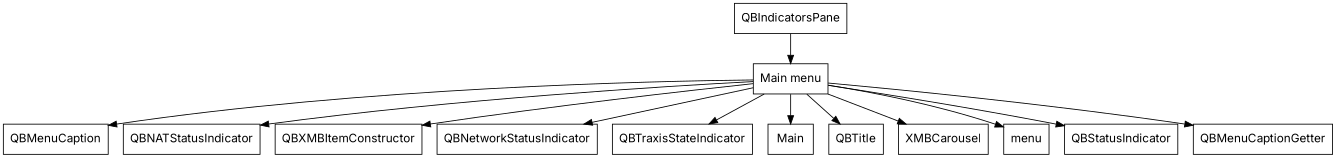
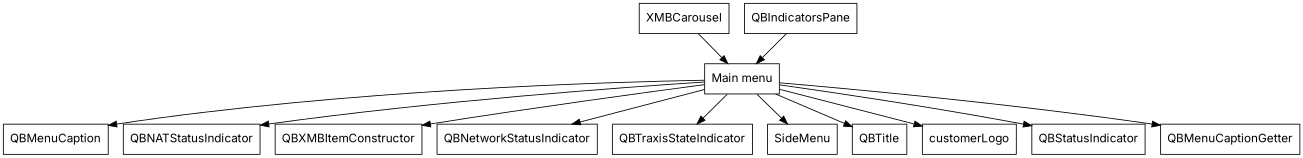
edge "Main menu" -> "XMBCarousel": reversed
node "Main": label "Main" -> "SideMenu"
node "menu": label "menu" -> "customerLogo"
